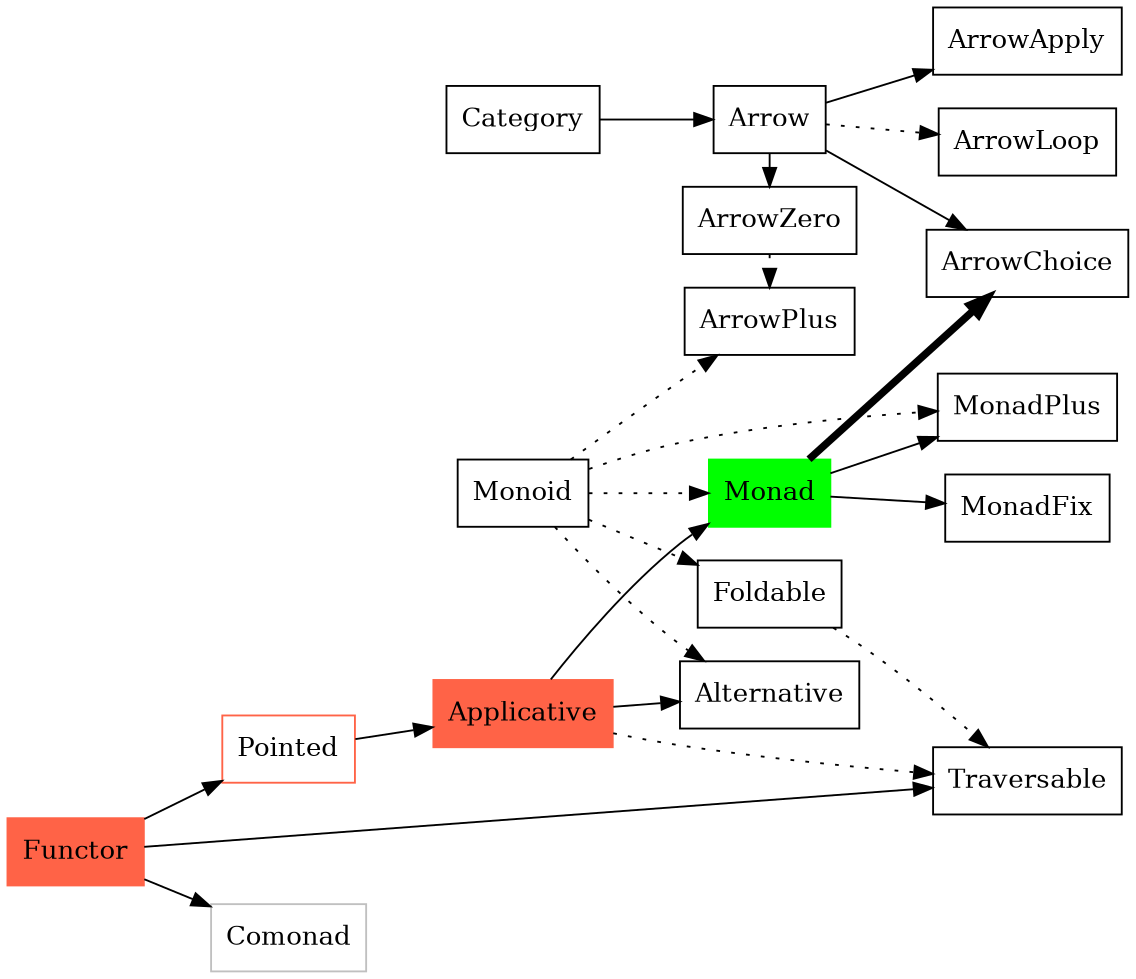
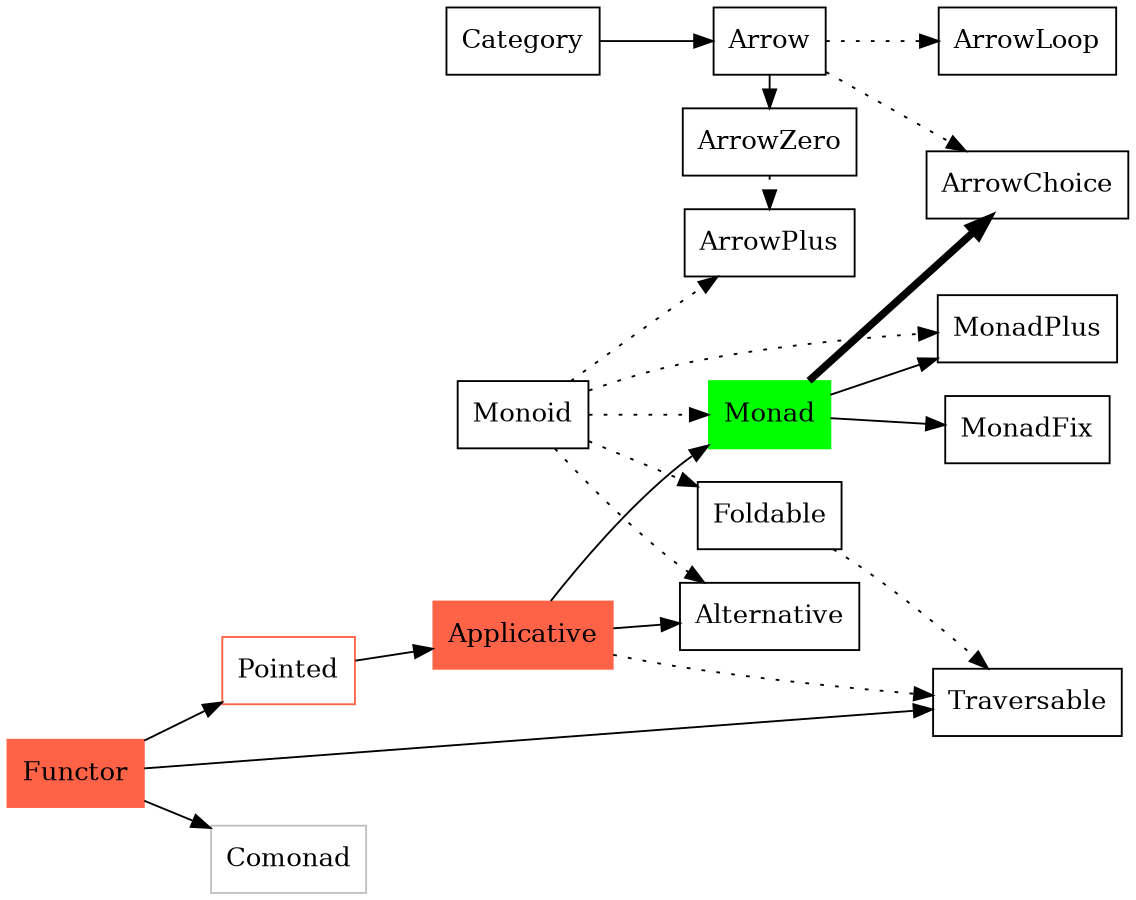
node "ArrowApply": removed
edge "Arrow" -> "ArrowChoice": style solid -> dotted
